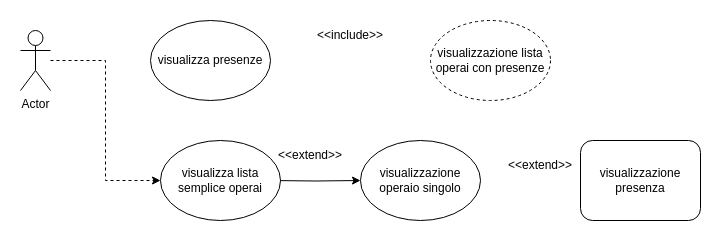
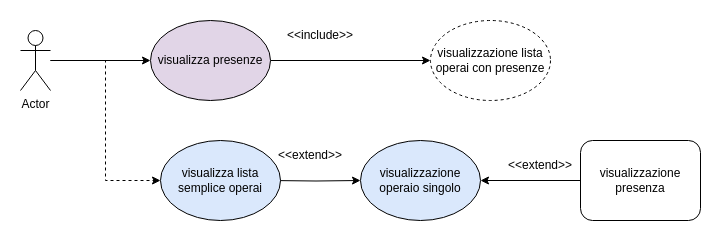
node "<<include>>": moved (351, 36) -> (321, 36)
edge "Actor" -> "visualizza presenze": added
node "visualizza presenze": fillcolor #ffffff -> #e1d5e7
edge "visualizza presenze" -> "visualizzazione lista operai con presenze": added
node "visualizza lista semplice operai": fillcolor #ffffff -> #dae8fc
node "visualizzazione operaio singolo": fillcolor #ffffff -> #dae8fc
edge "visualizzazione presenza" -> "visualizzazione operaio singolo": added
